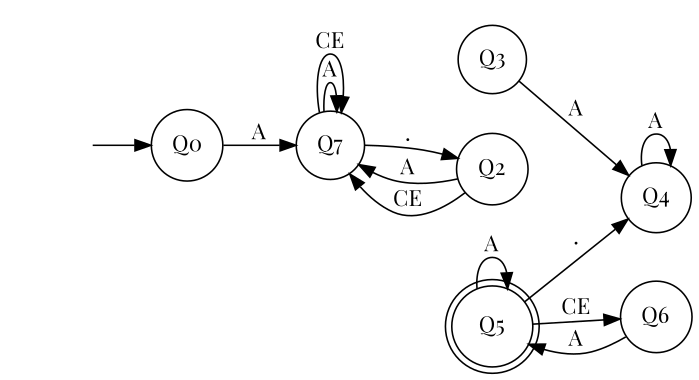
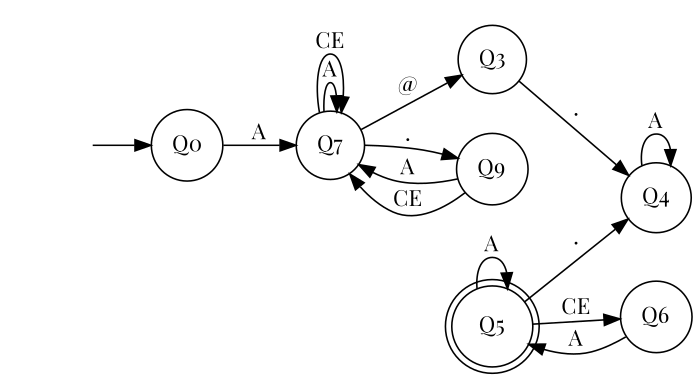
edge "Q7" -> "Q3": added, label "@"
edge "Q3" -> "Q4": label "A" -> "."
node "Q2": label "Q2" -> "Q9"
